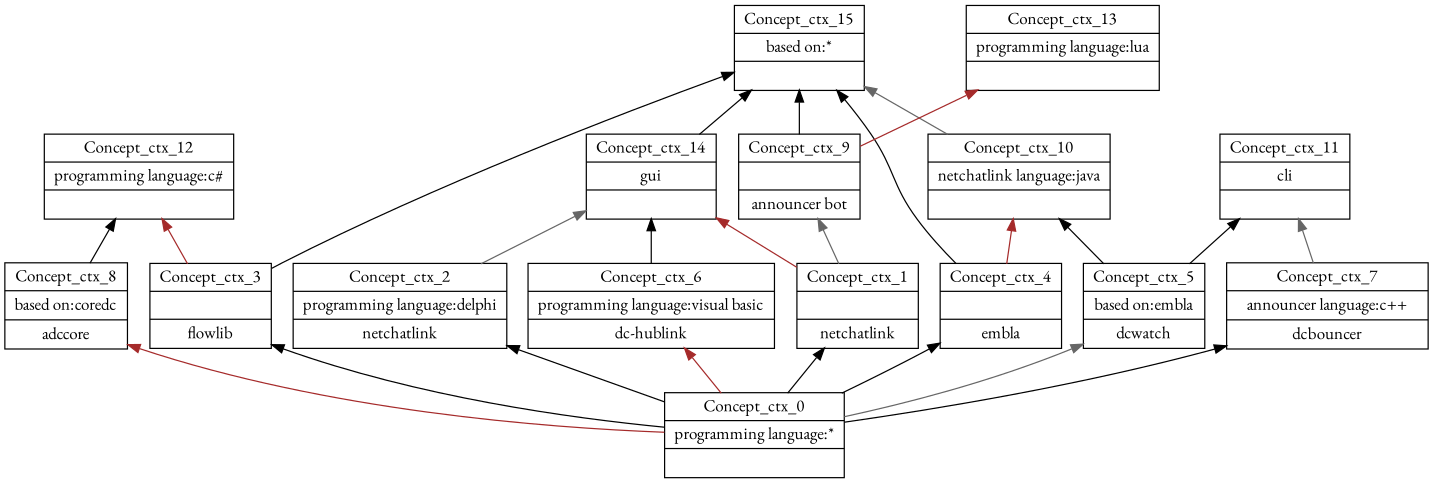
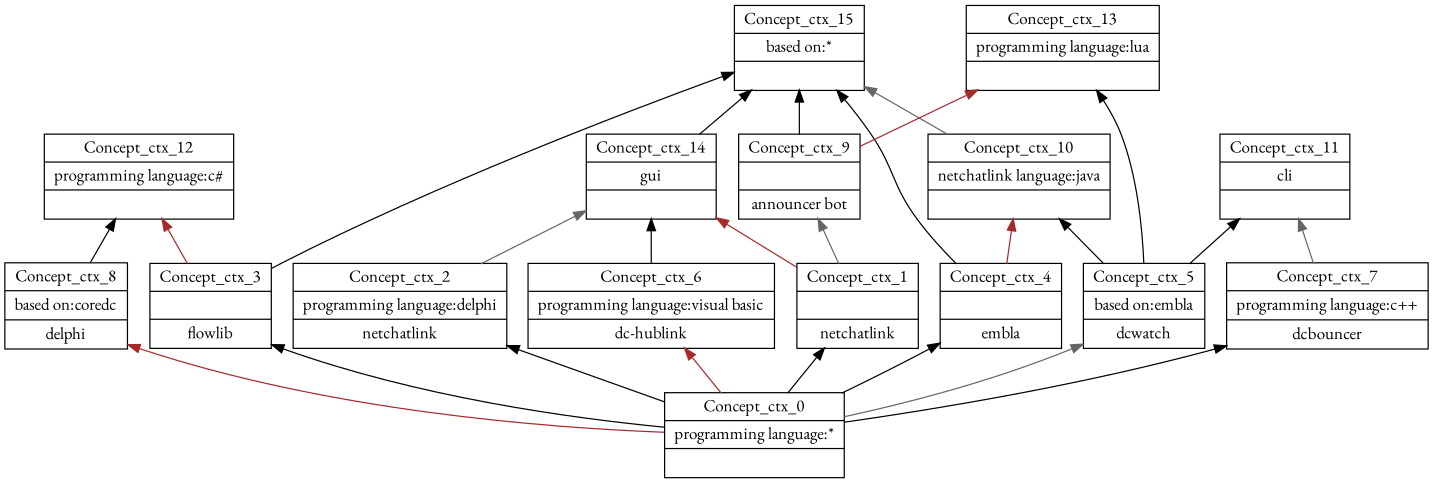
edge "Concept_ctx_5" -> "Concept_ctx_13": added
node "Concept_ctx_7": text "announcer language:c++" -> "programming language:c++"
node "Concept_ctx_8": text "adccore" -> "delphi"
